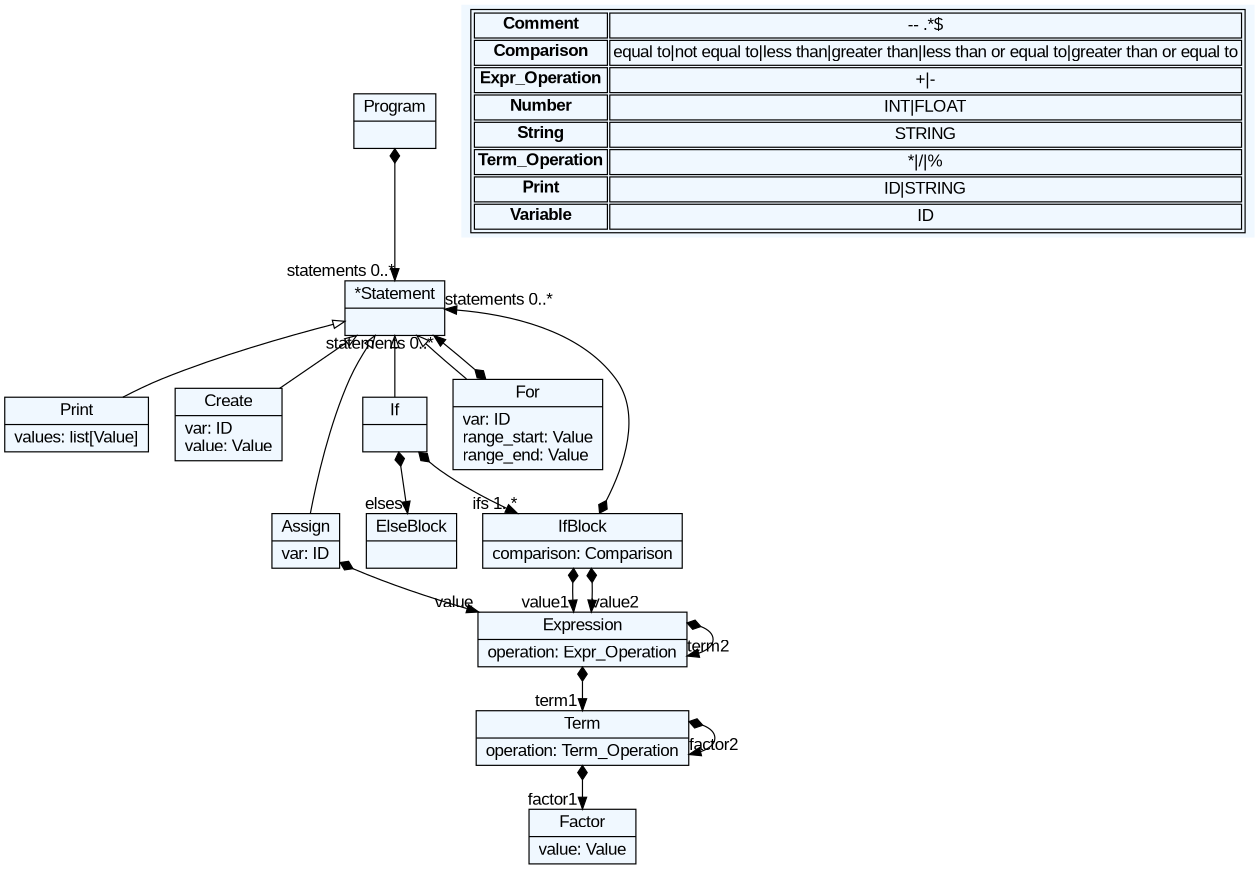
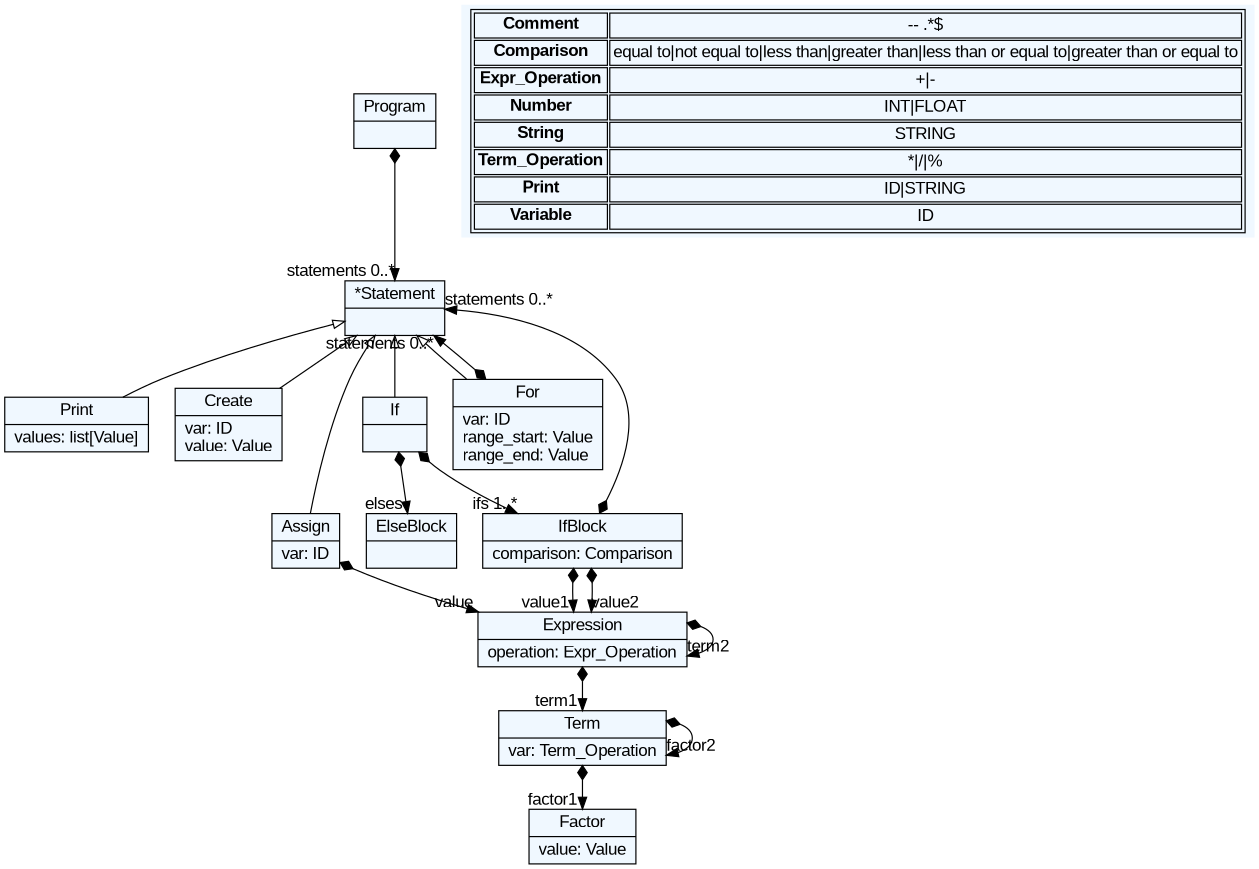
node "Term": text "operation: Term_Operation" -> "var: Term_Operation"
